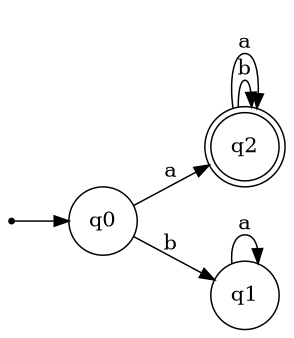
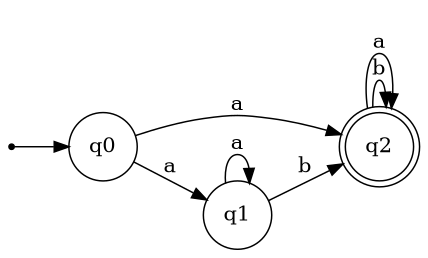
edge "q1" -> "q2": added, label "b"
edge "q0" -> "q1": label "b" -> "a"
